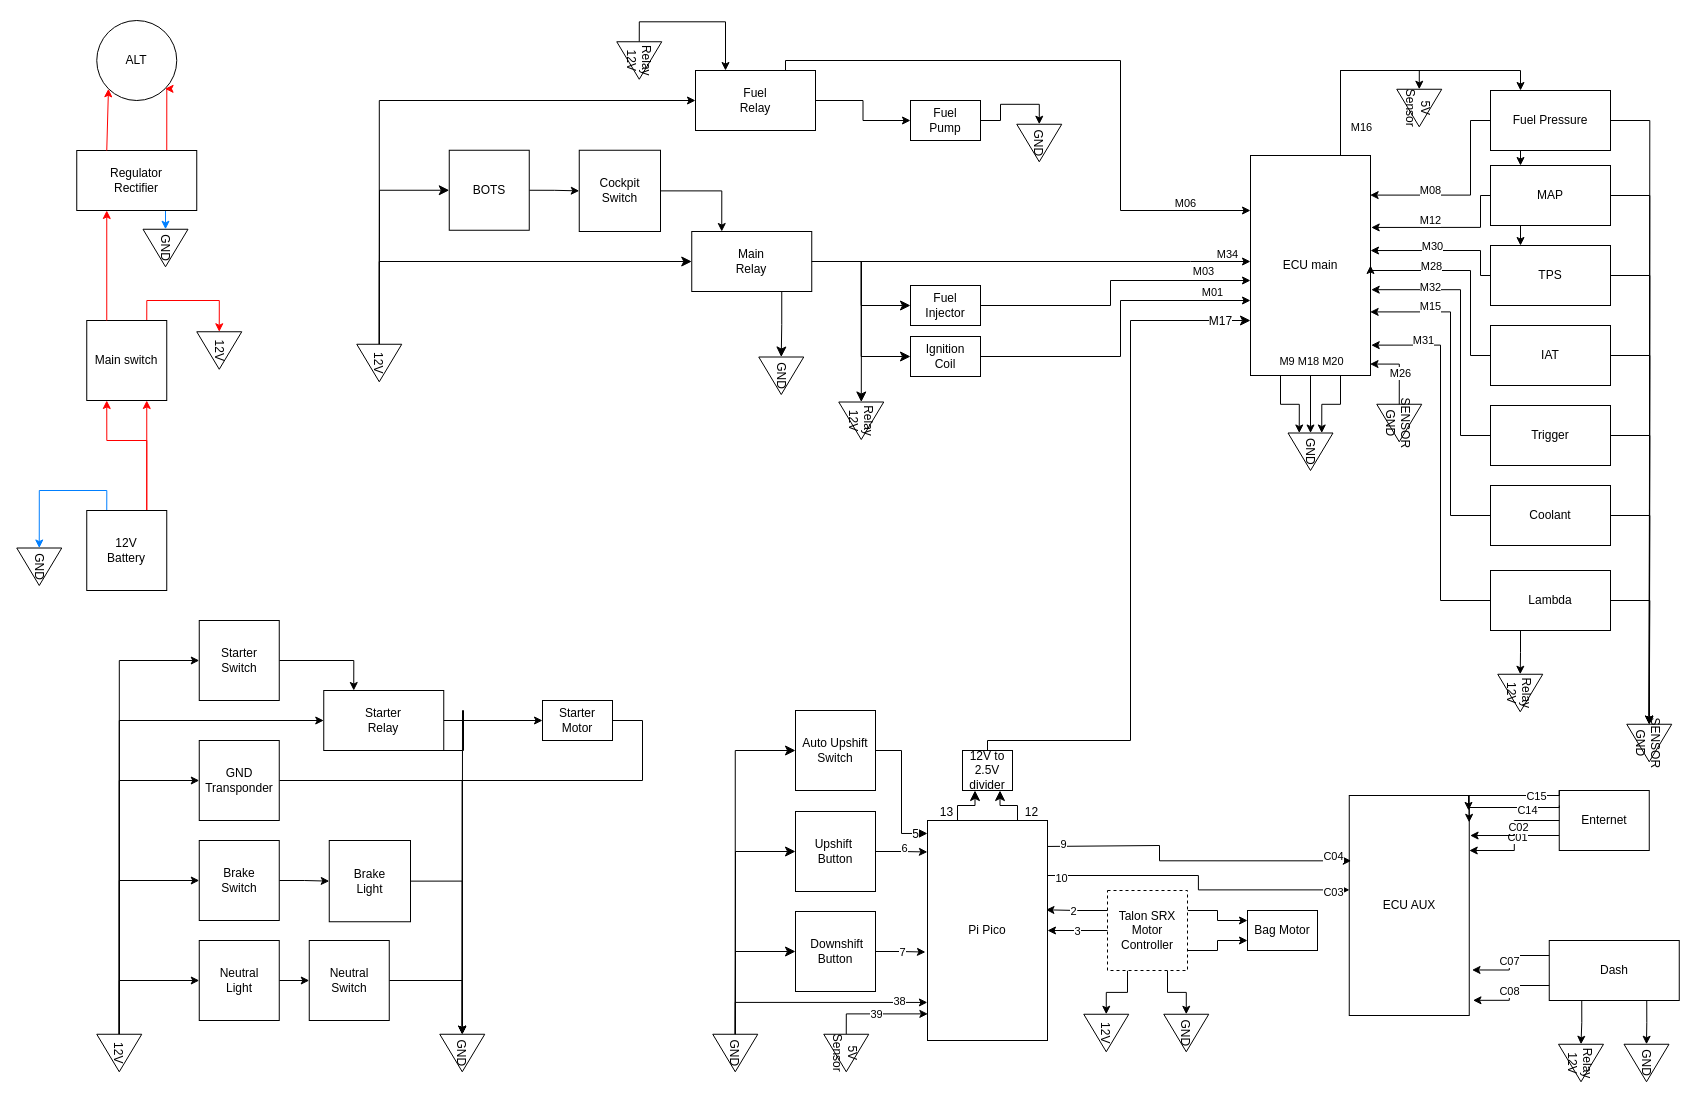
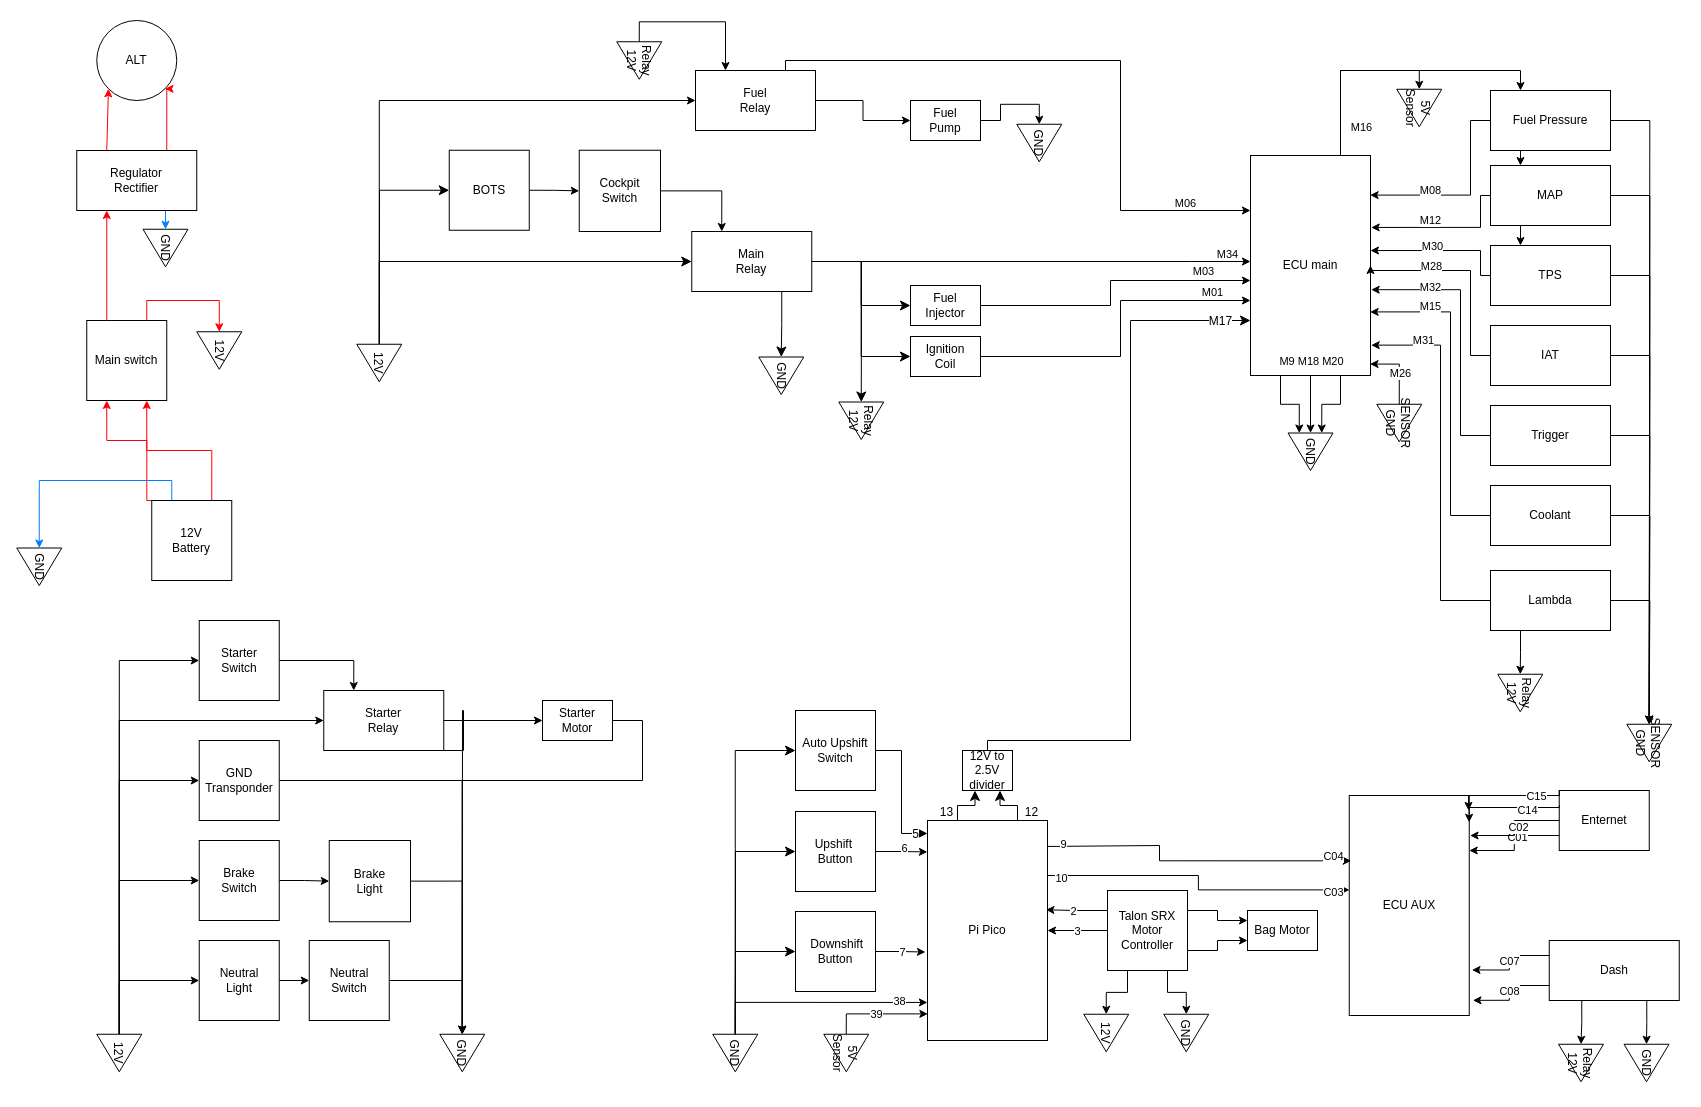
node "12V Battery": moved (127, 551) -> (192, 541)
node "Talon SRX Motor Controller": style dashed -> solid
